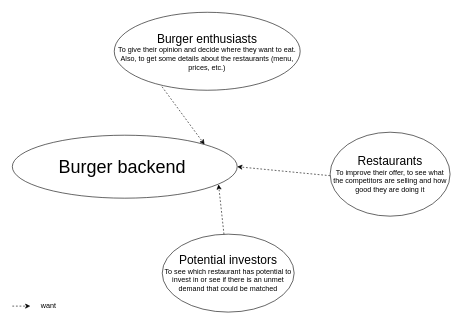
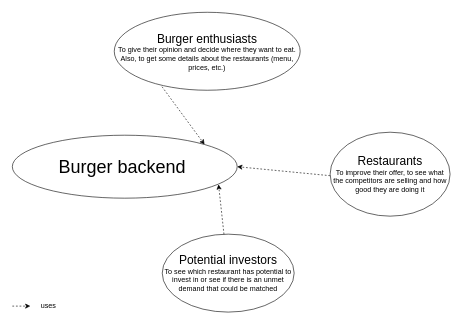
node "want": label "want" -> "uses"
